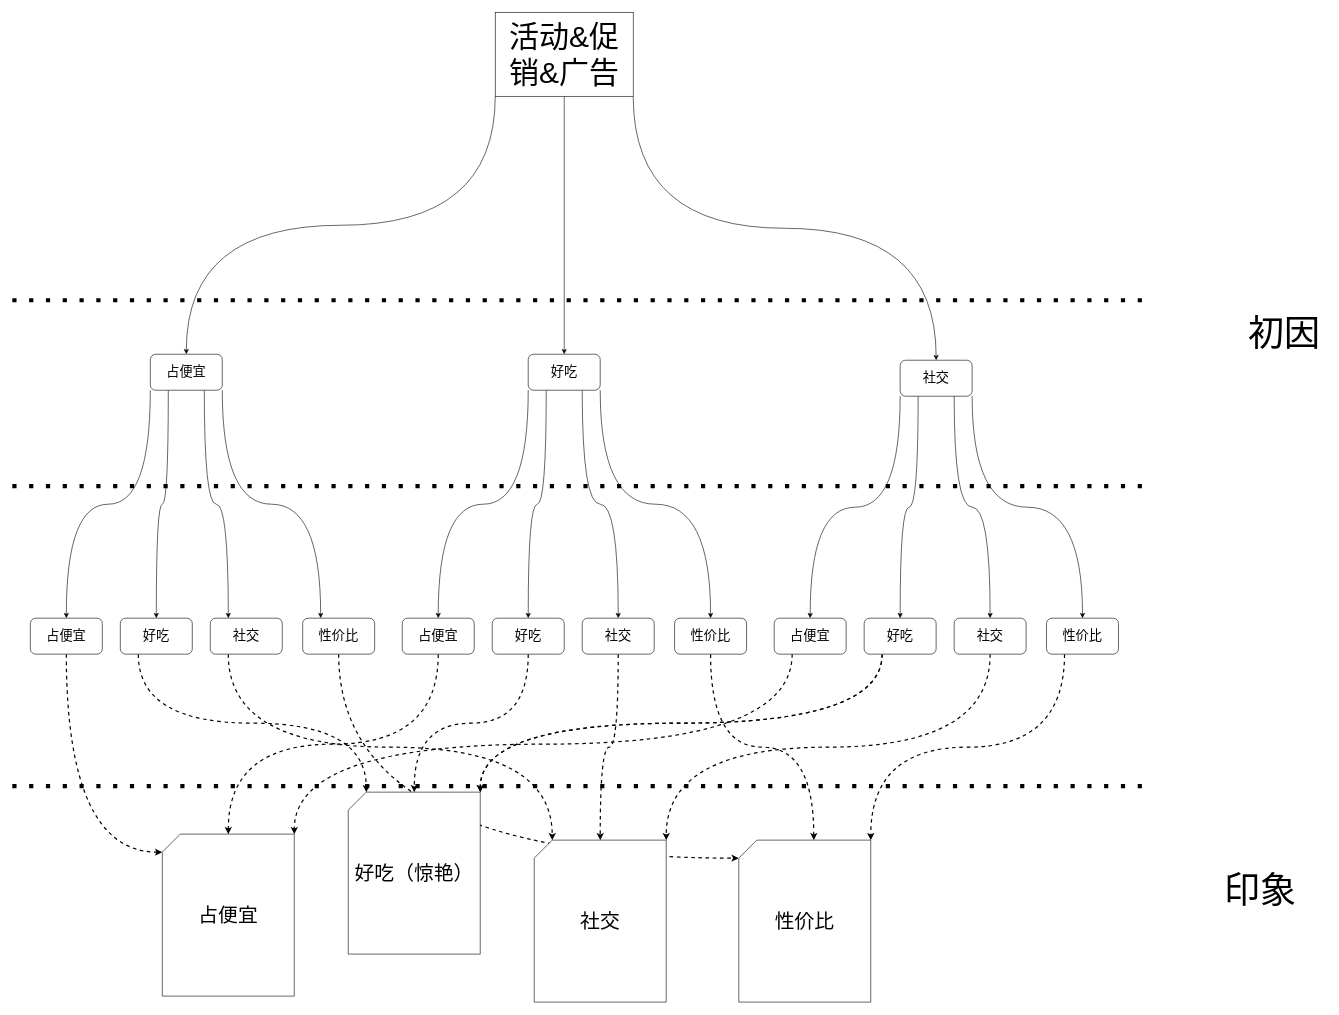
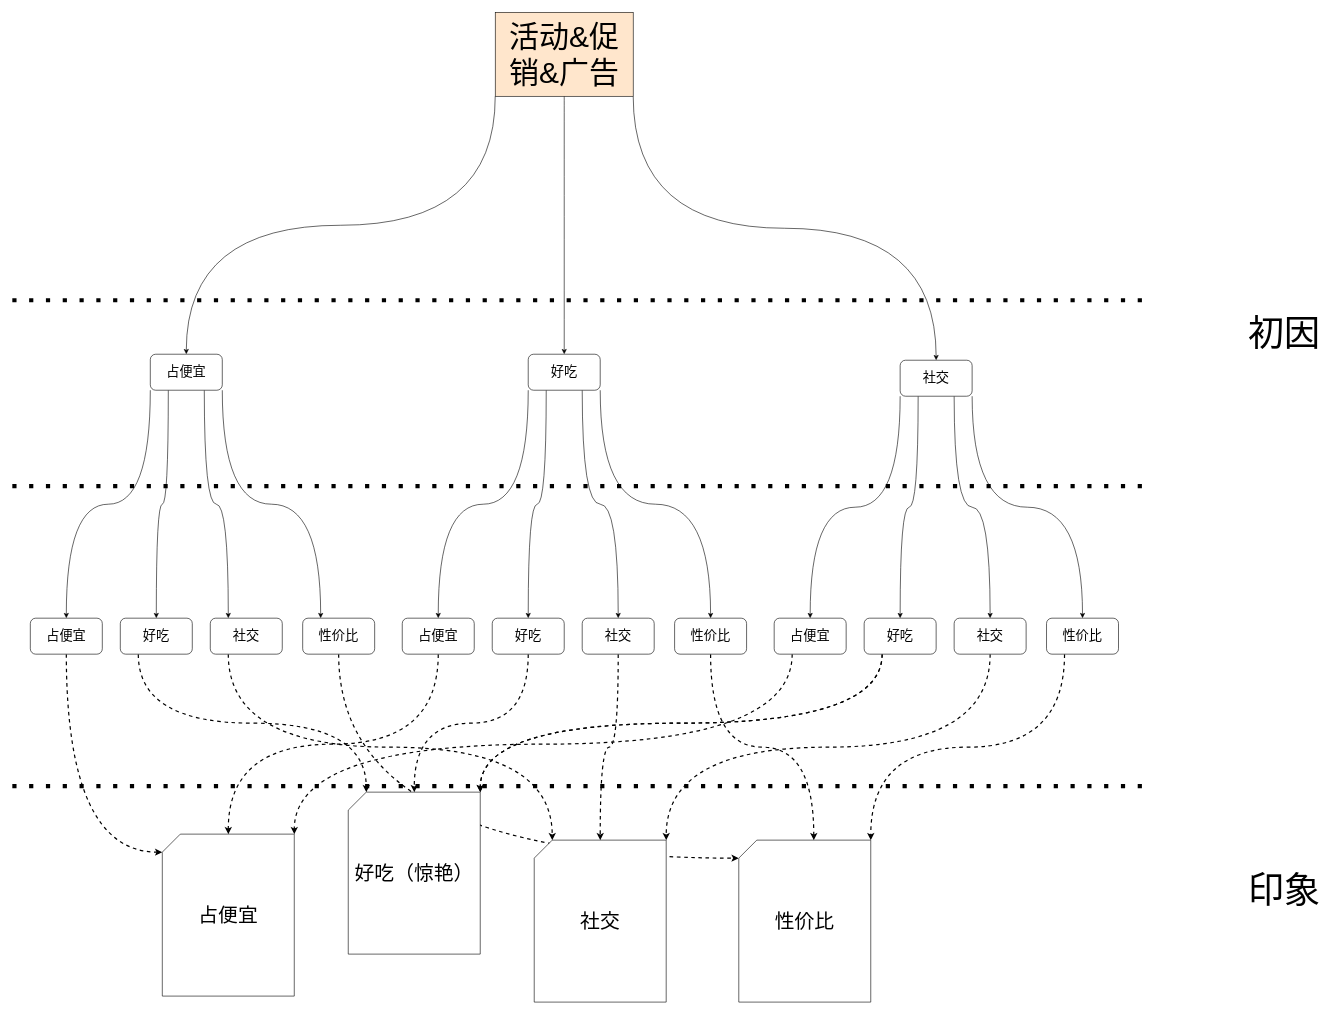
node "活动&促销&广告": fillcolor #ffffff -> #ffe6cc
node "印象": moved (1260, 891) -> (1284, 891)
